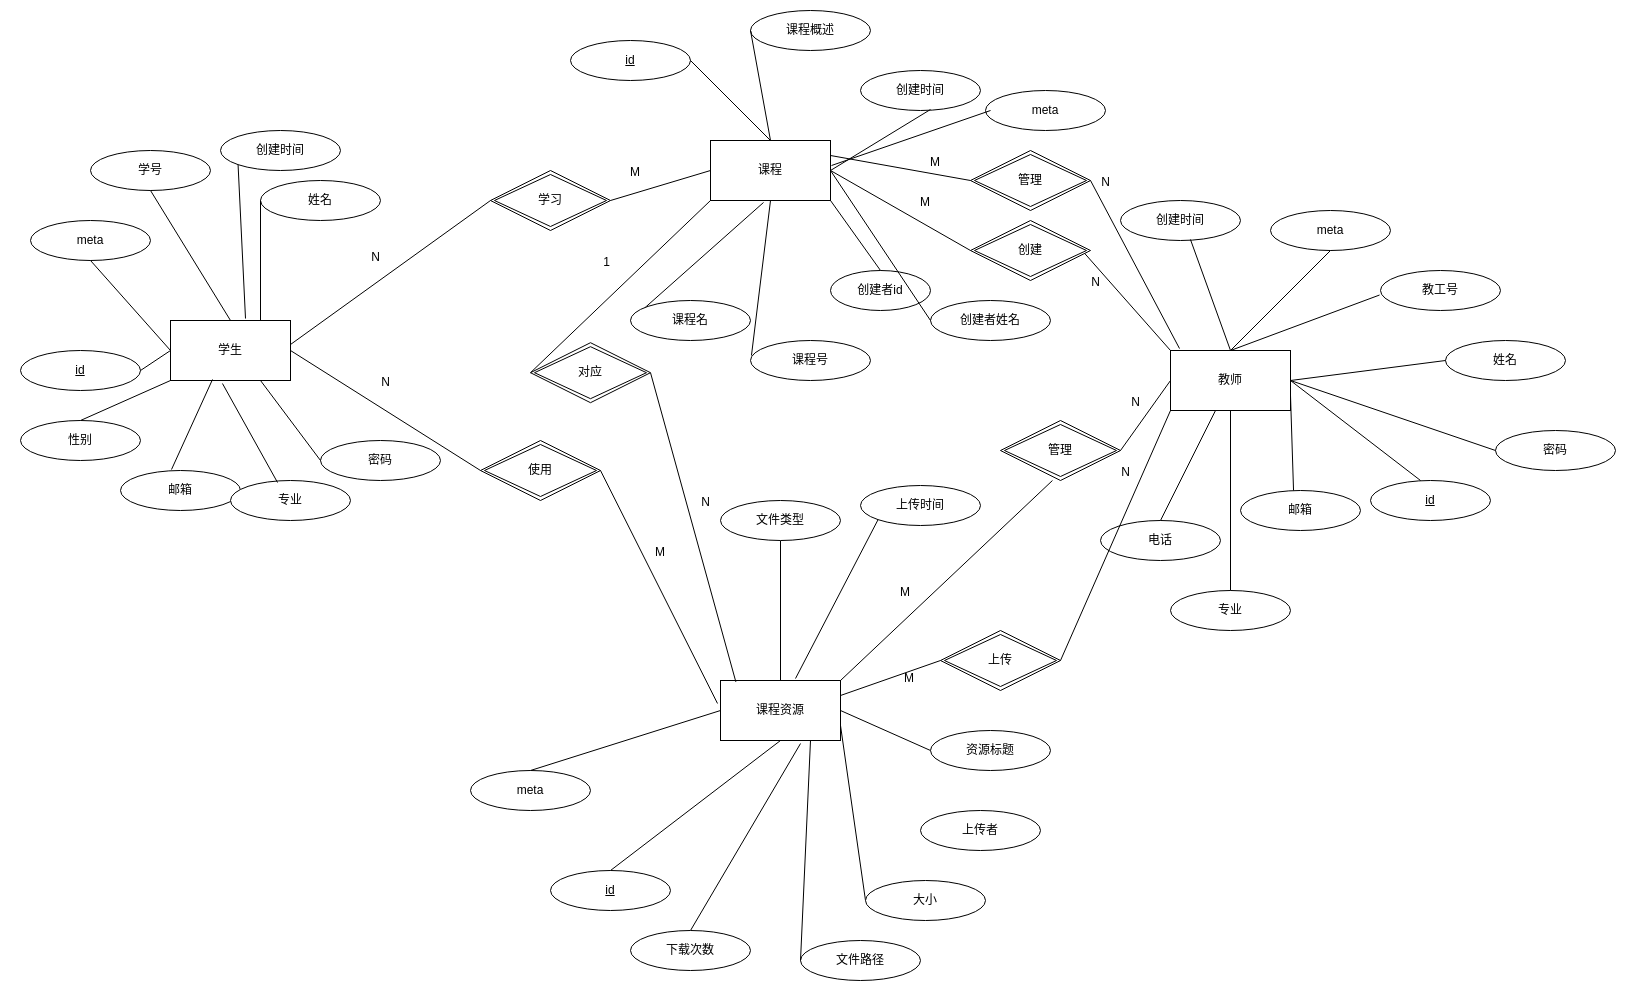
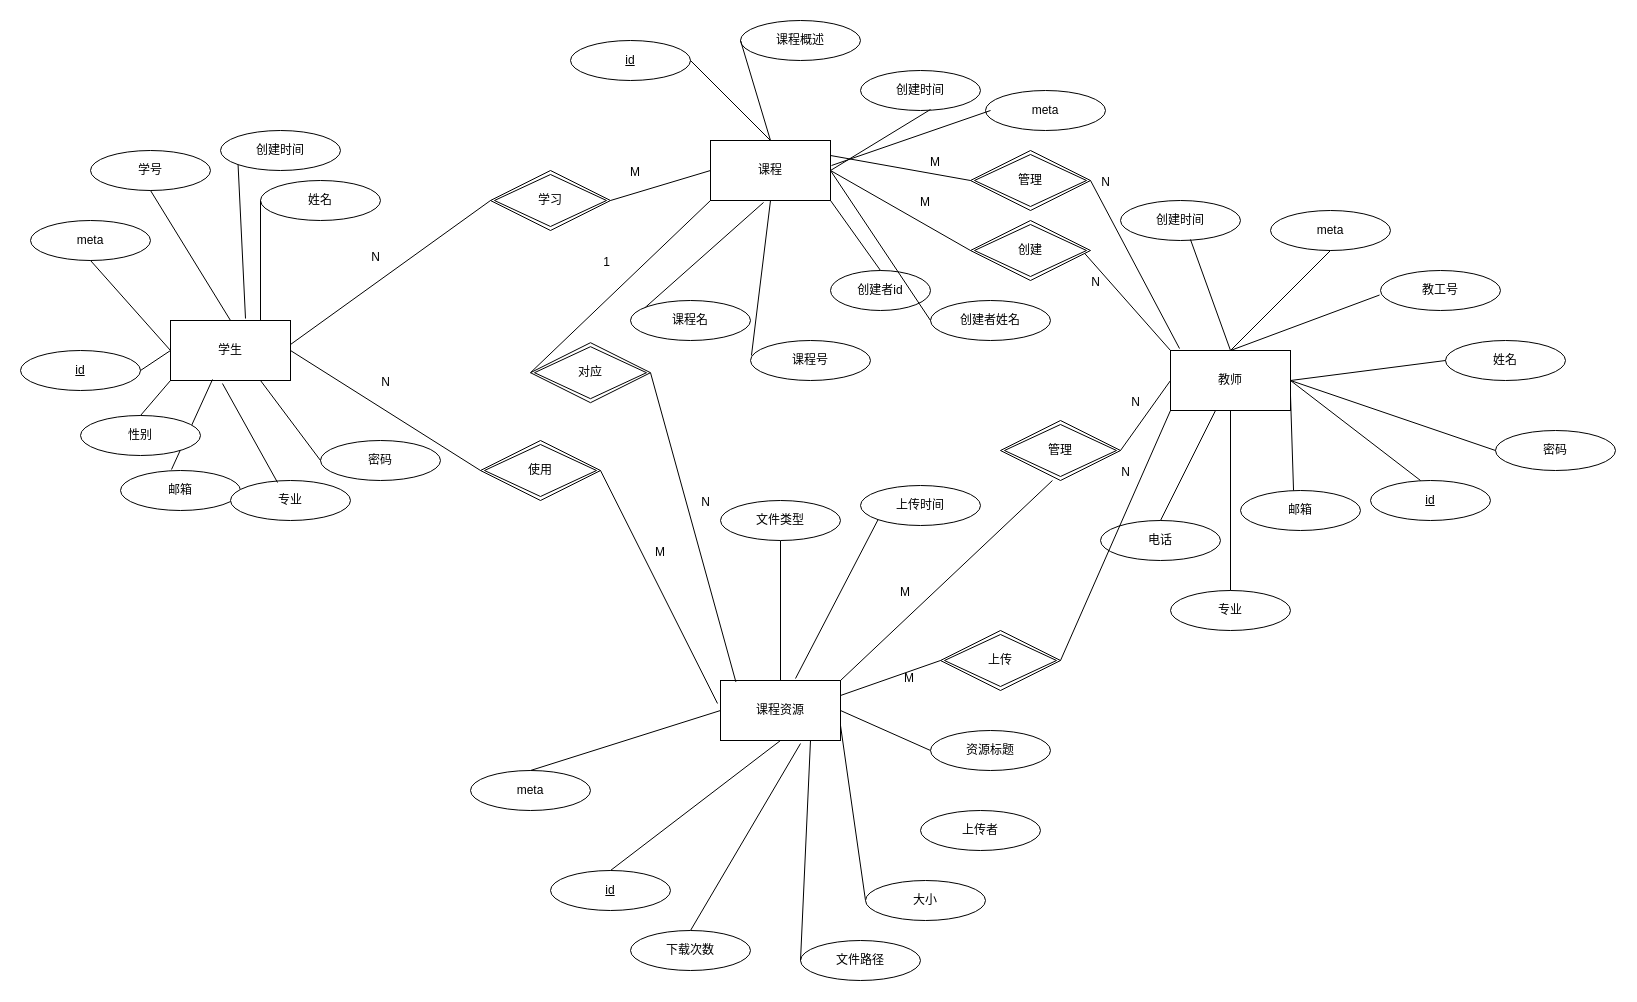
node "课程概述": moved (811, 31) -> (801, 41)
node "性别": moved (81, 441) -> (141, 436)
